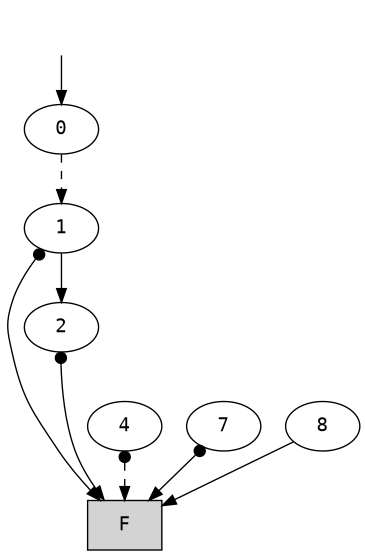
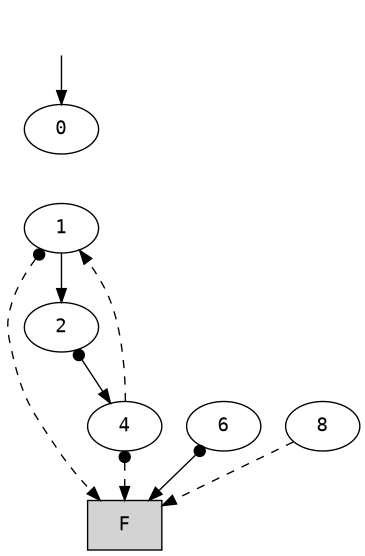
edge "0" -> "1": now "4" -> "1"
edge "1" -- "F": style solid -> dashed
node "7": label "7" -> "6"
edge "2" -- "F": now "2" -- "4"
edge "8" -> "F": style solid -> dashed
